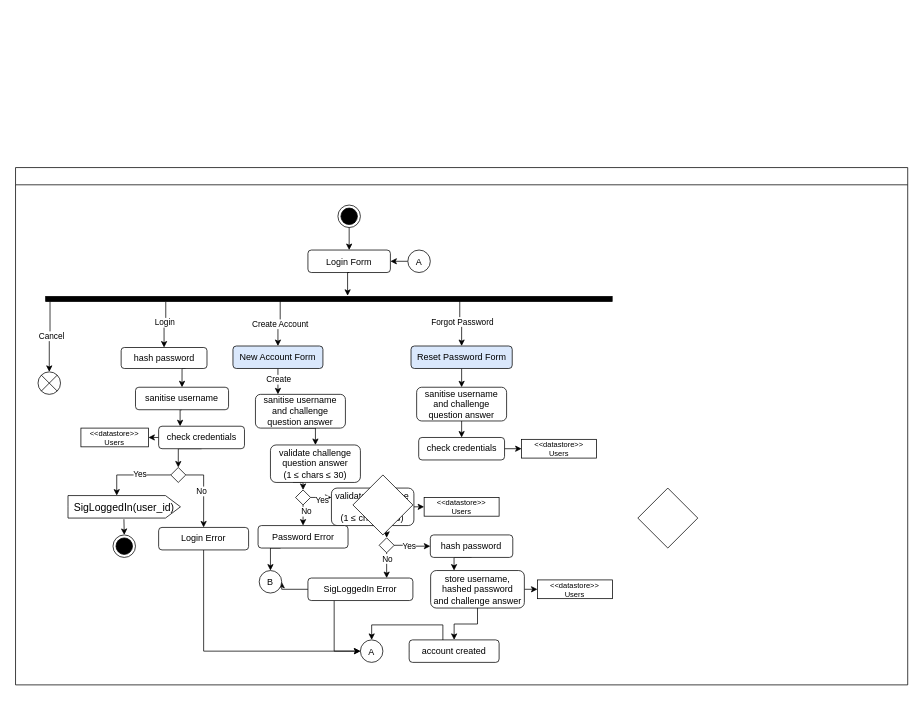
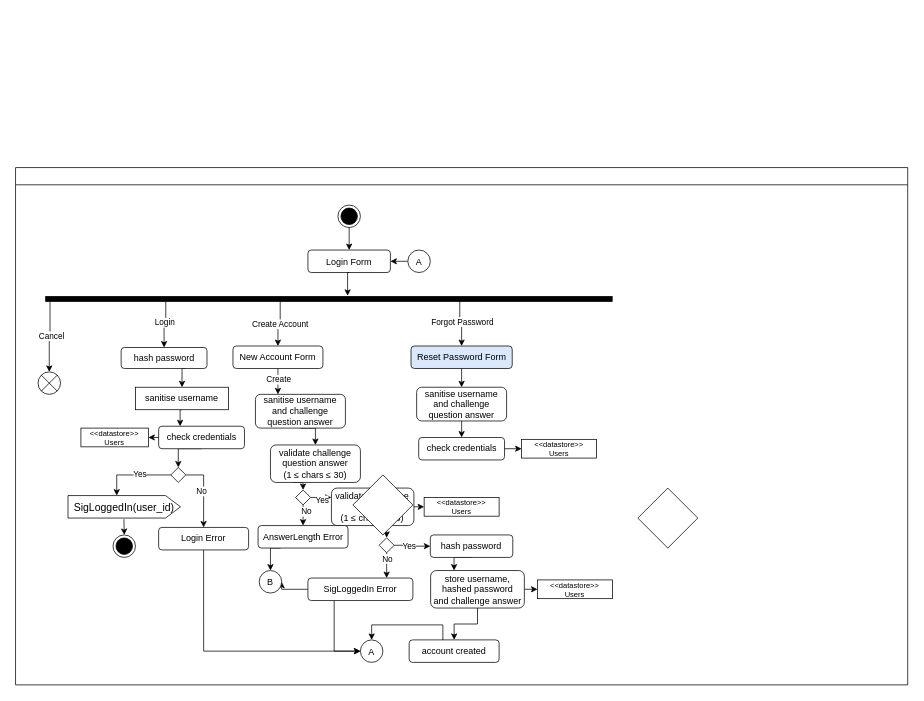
node "New Account Form": fillcolor #dae8fc -> #ffffff
node "sanitise username": shape rounded rectangle -> rectangle
node "Password Error": label "Password Error" -> "AnswerLength Error"
